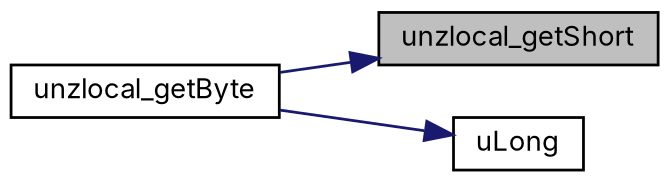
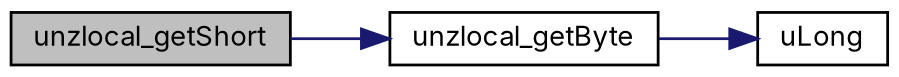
edge "unzlocal_getByte" -> "unzlocal_getShort": reversed
